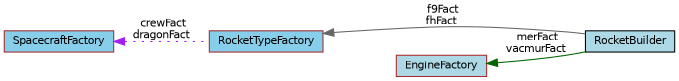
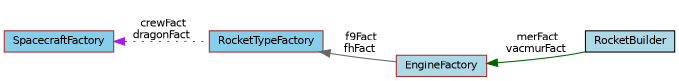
edge "RocketBuilder" -> "RocketTypeFactory": now "EngineFactory" -> "RocketTypeFactory"
